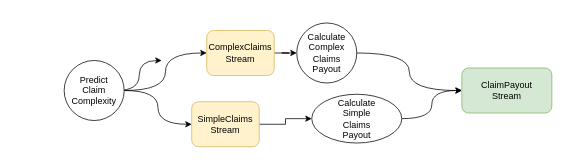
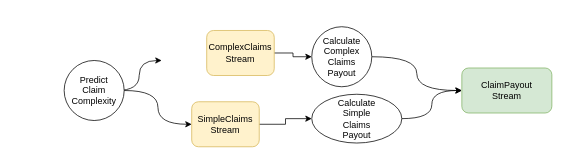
node "Calculate Complex Claims Payout": moved (327, 53) -> (342, 57)
edge "Predict Claim Complexity" -> "ComplexClaims Stream": removed
